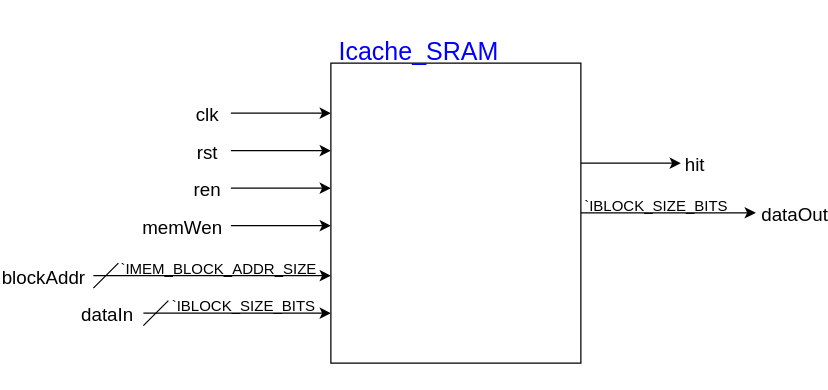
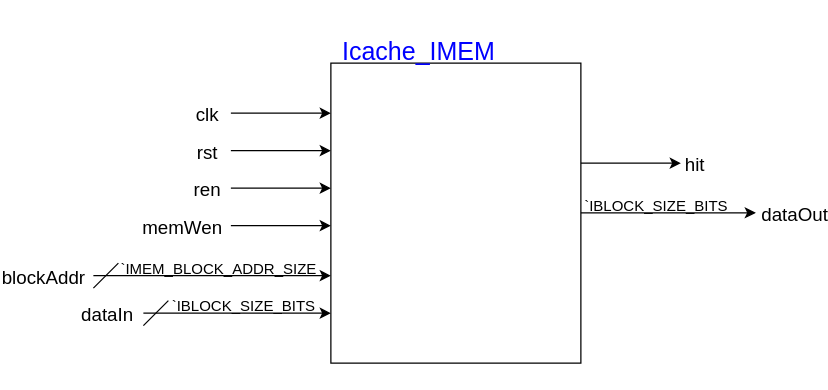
node "Icache_SRAM": label "Icache_SRAM" -> "Icache_IMEM"
